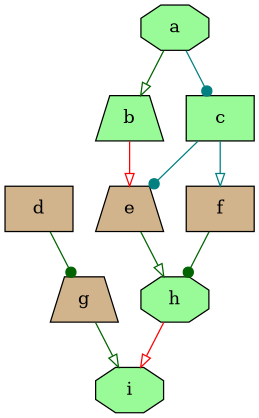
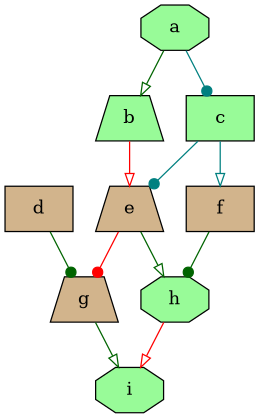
edge "e" -> "g": added
